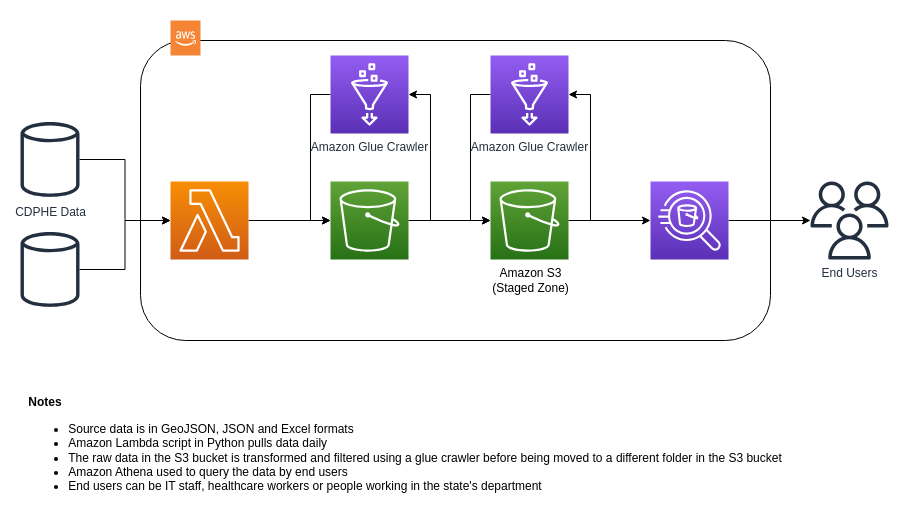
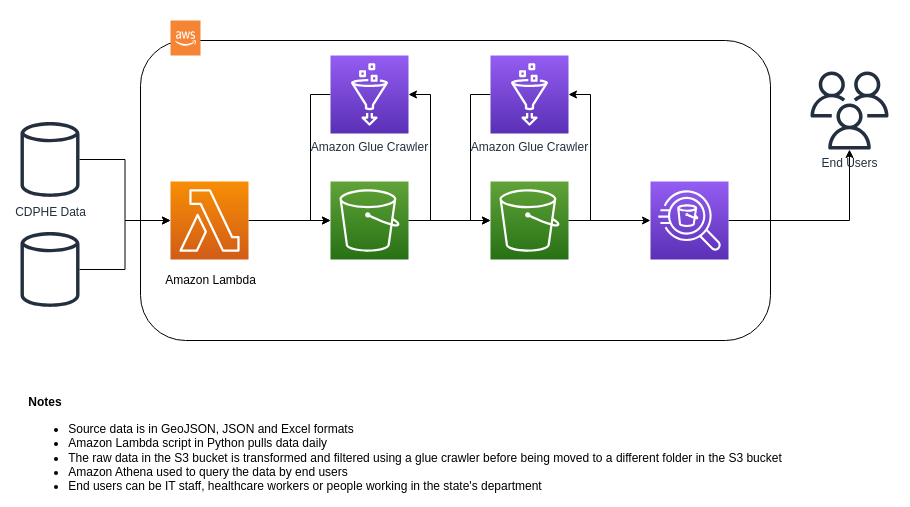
node "End Users": moved (850, 221) -> (850, 111)
node "Amazon Lambda": added
node "Amazon S3 (Staged Zone)": removed
